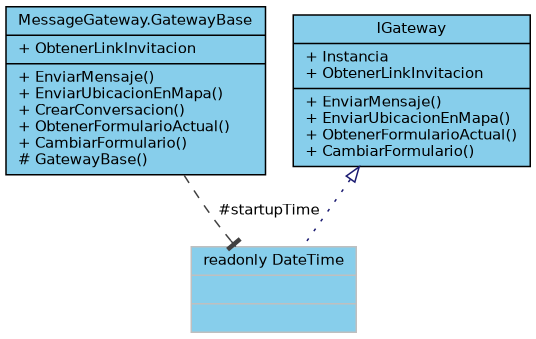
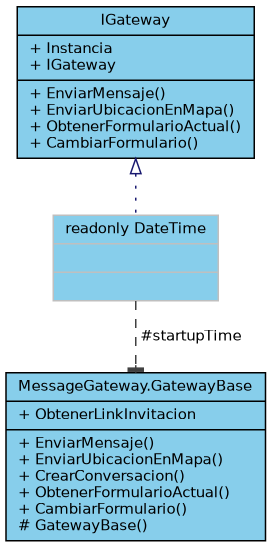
node "IGateway": text "+ ObtenerLinkInvitacion" -> "+ IGateway"
edge "MessageGateway.GatewayBase" -> "readonly DateTime": reversed
